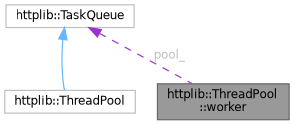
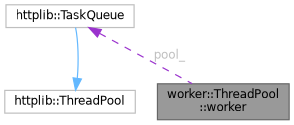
edge "httplib::ThreadPool" -> "httplib::TaskQueue": reversed
node "httplib::ThreadPool ::worker": label "httplib::ThreadPool ::worker" -> "worker::ThreadPool ::worker"
